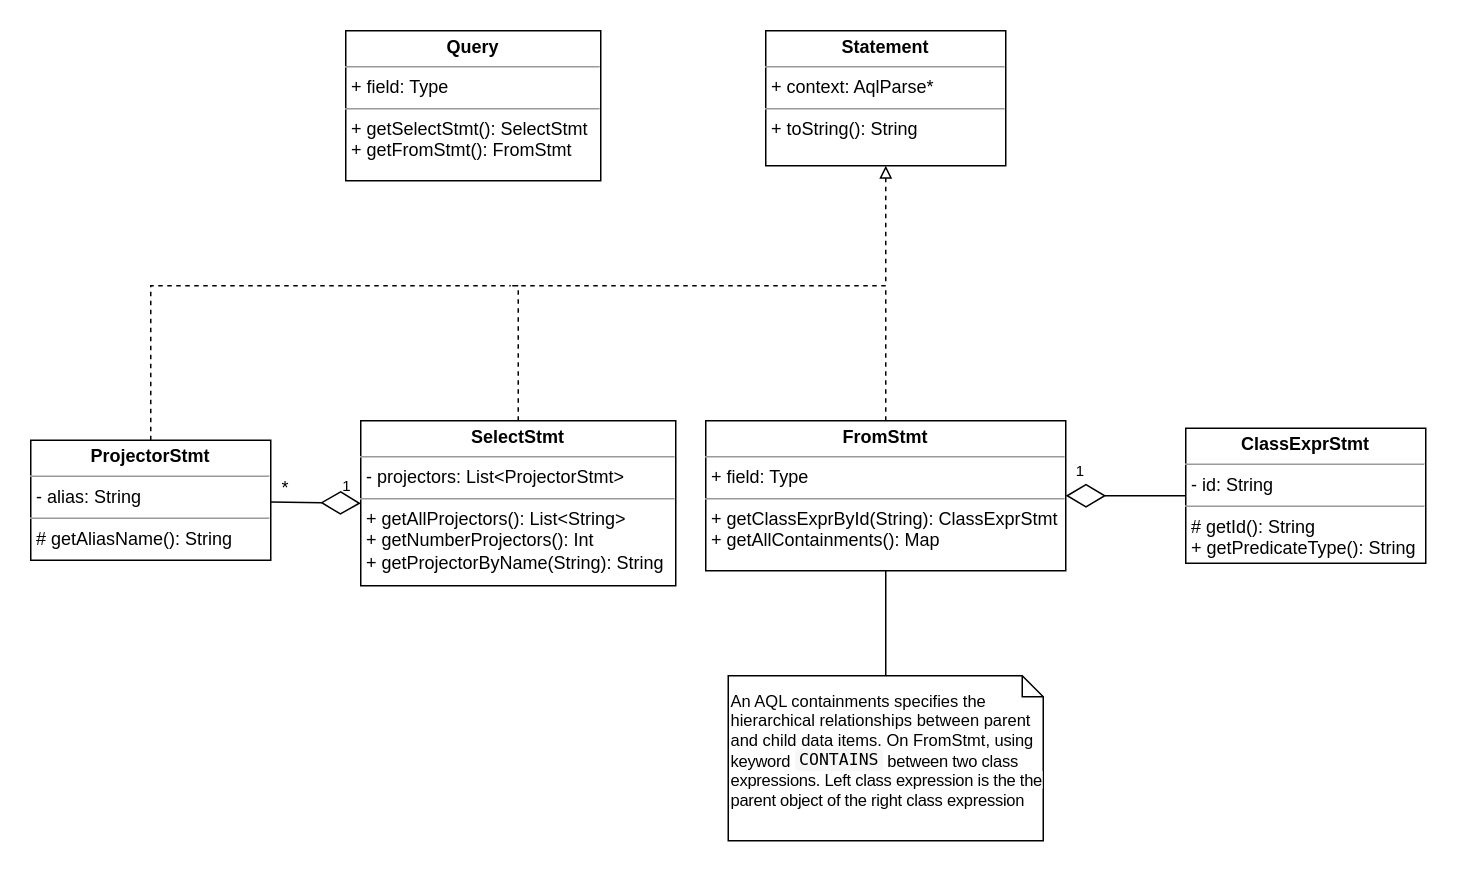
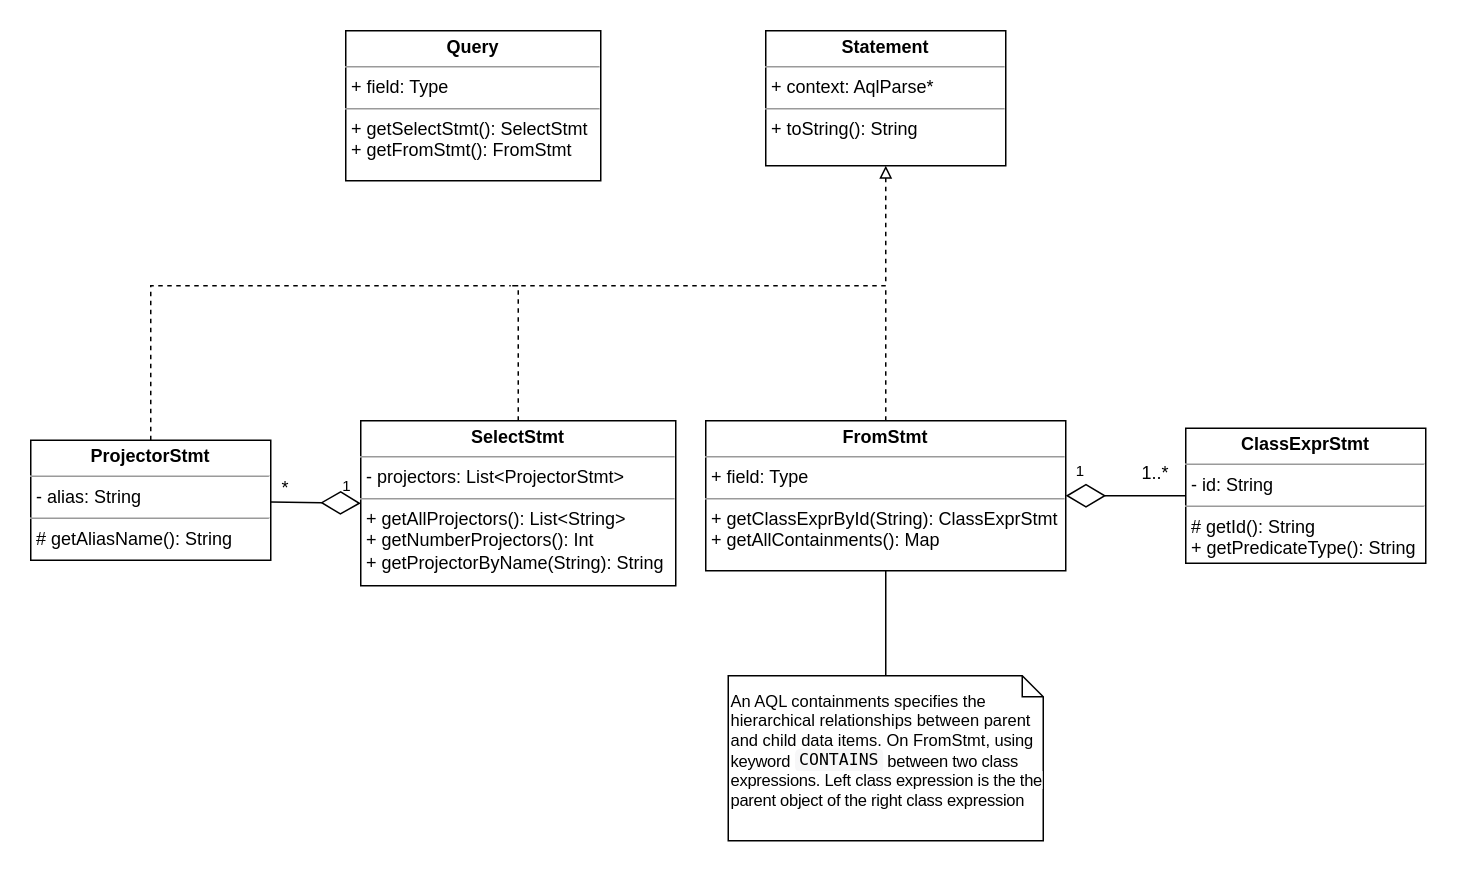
node "1..*": added
